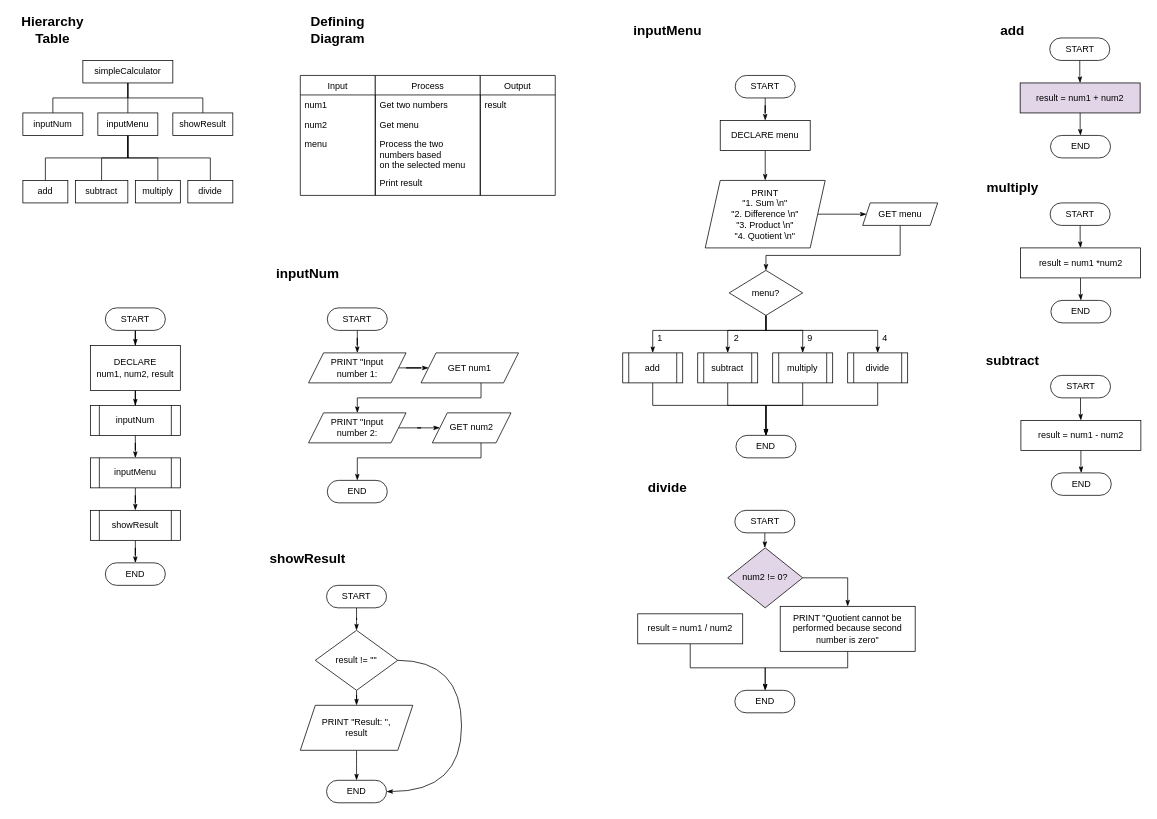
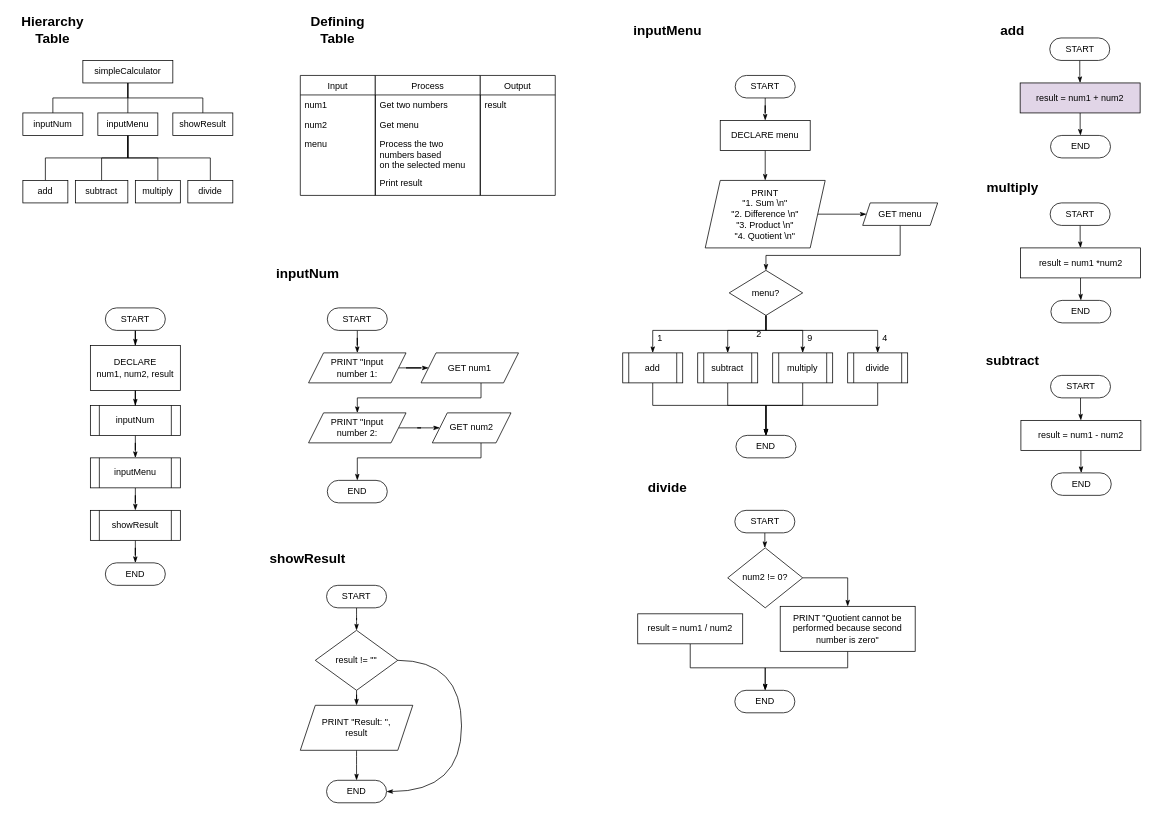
node "Defining Diagram": label "Defining Diagram" -> "Defining Table"
node "2": moved (737, 338) -> (759, 334)
node "num2 != 0?": fillcolor #e1d5e7 -> #ffffff
